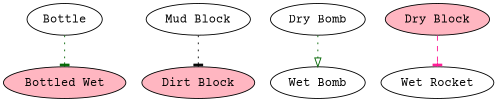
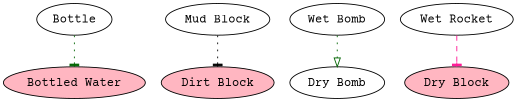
edge "Dry Bomb" -> "Wet Bomb": reversed
edge "Dry Block" -> "Wet Rocket": reversed
node "Bottled Wet": label "Bottled Wet" -> "Bottled Water"
